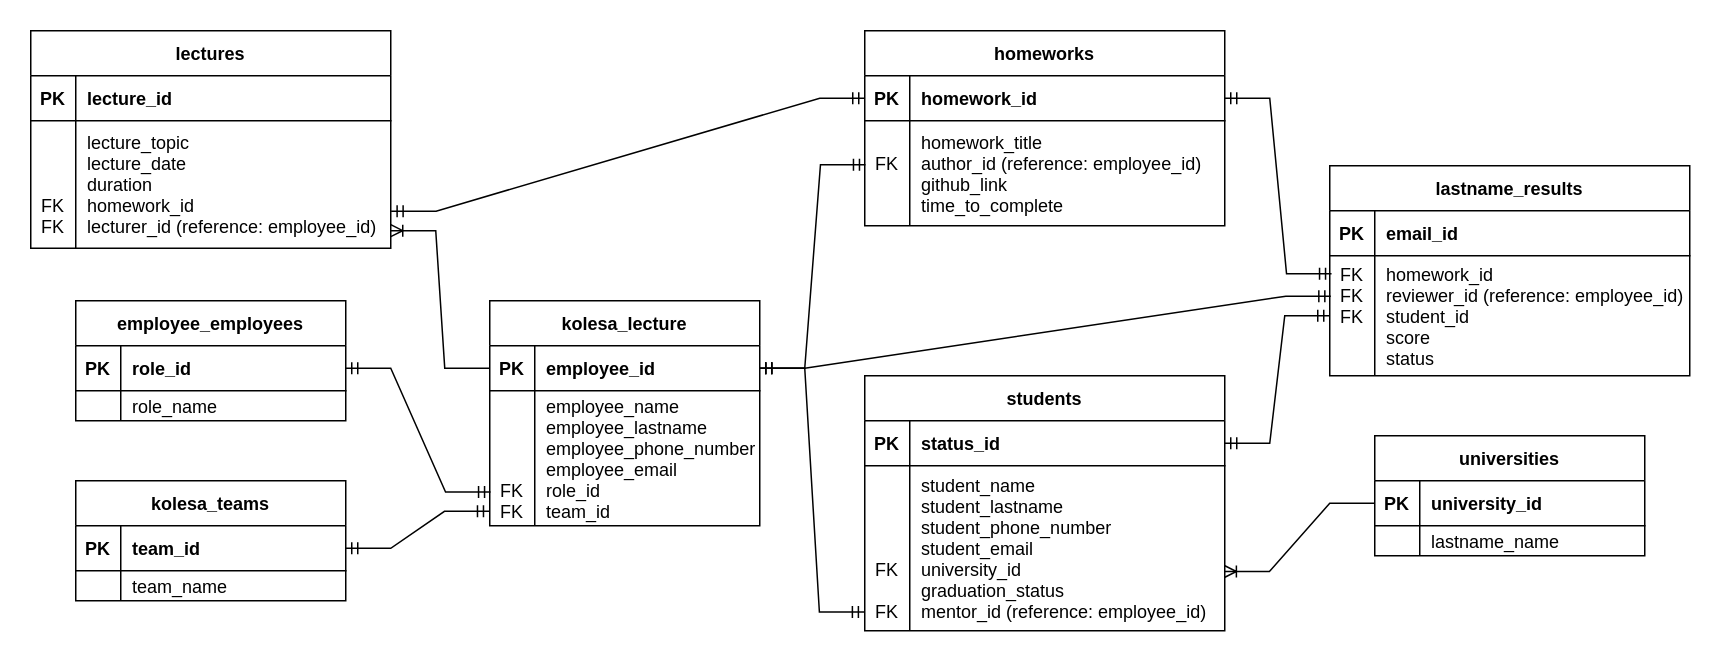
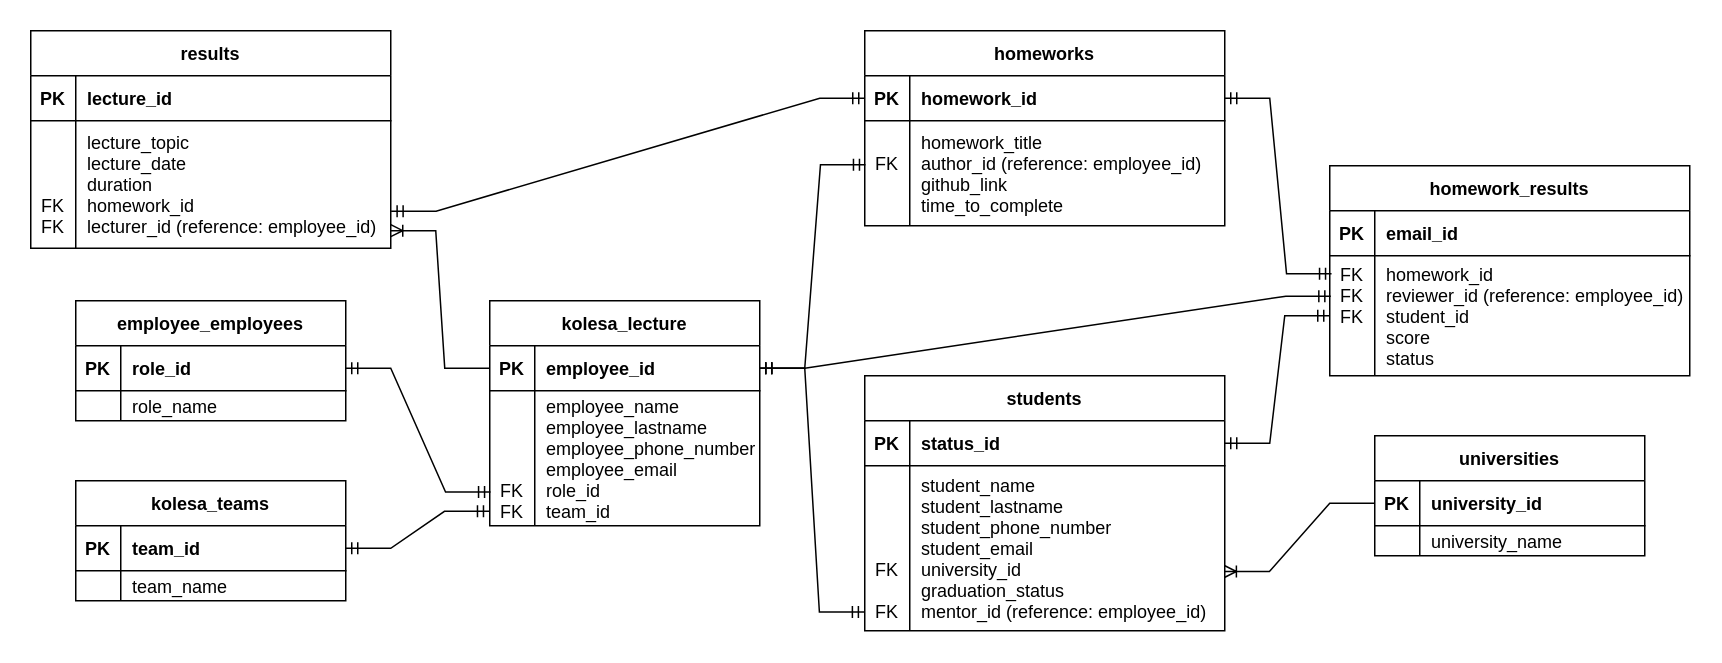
node "lectures": label "lectures" -> "results"
node "lastname_results": label "lastname_results" -> "homework_results"
node "lastname_name": label "lastname_name" -> "university_name"
